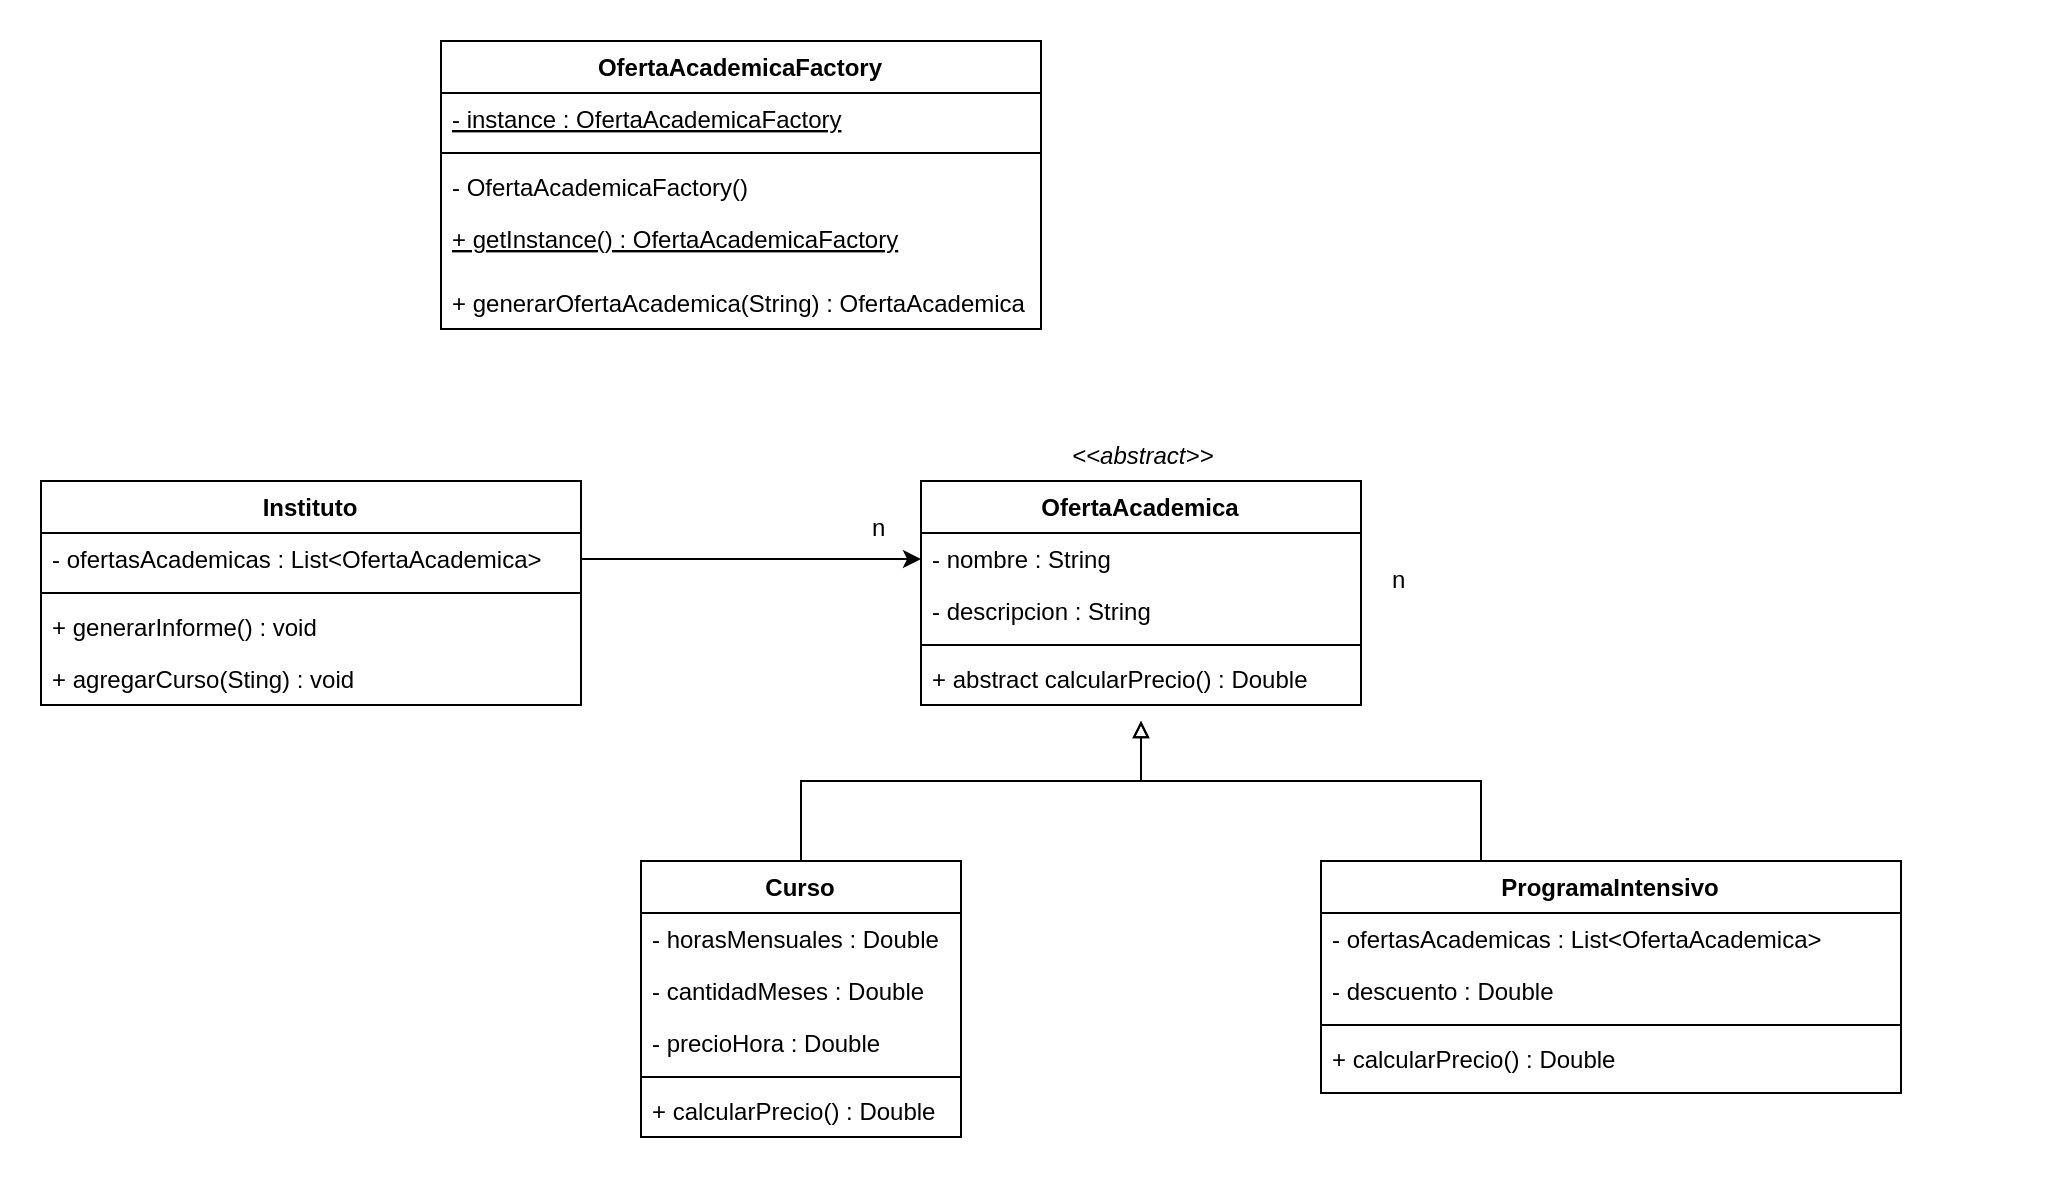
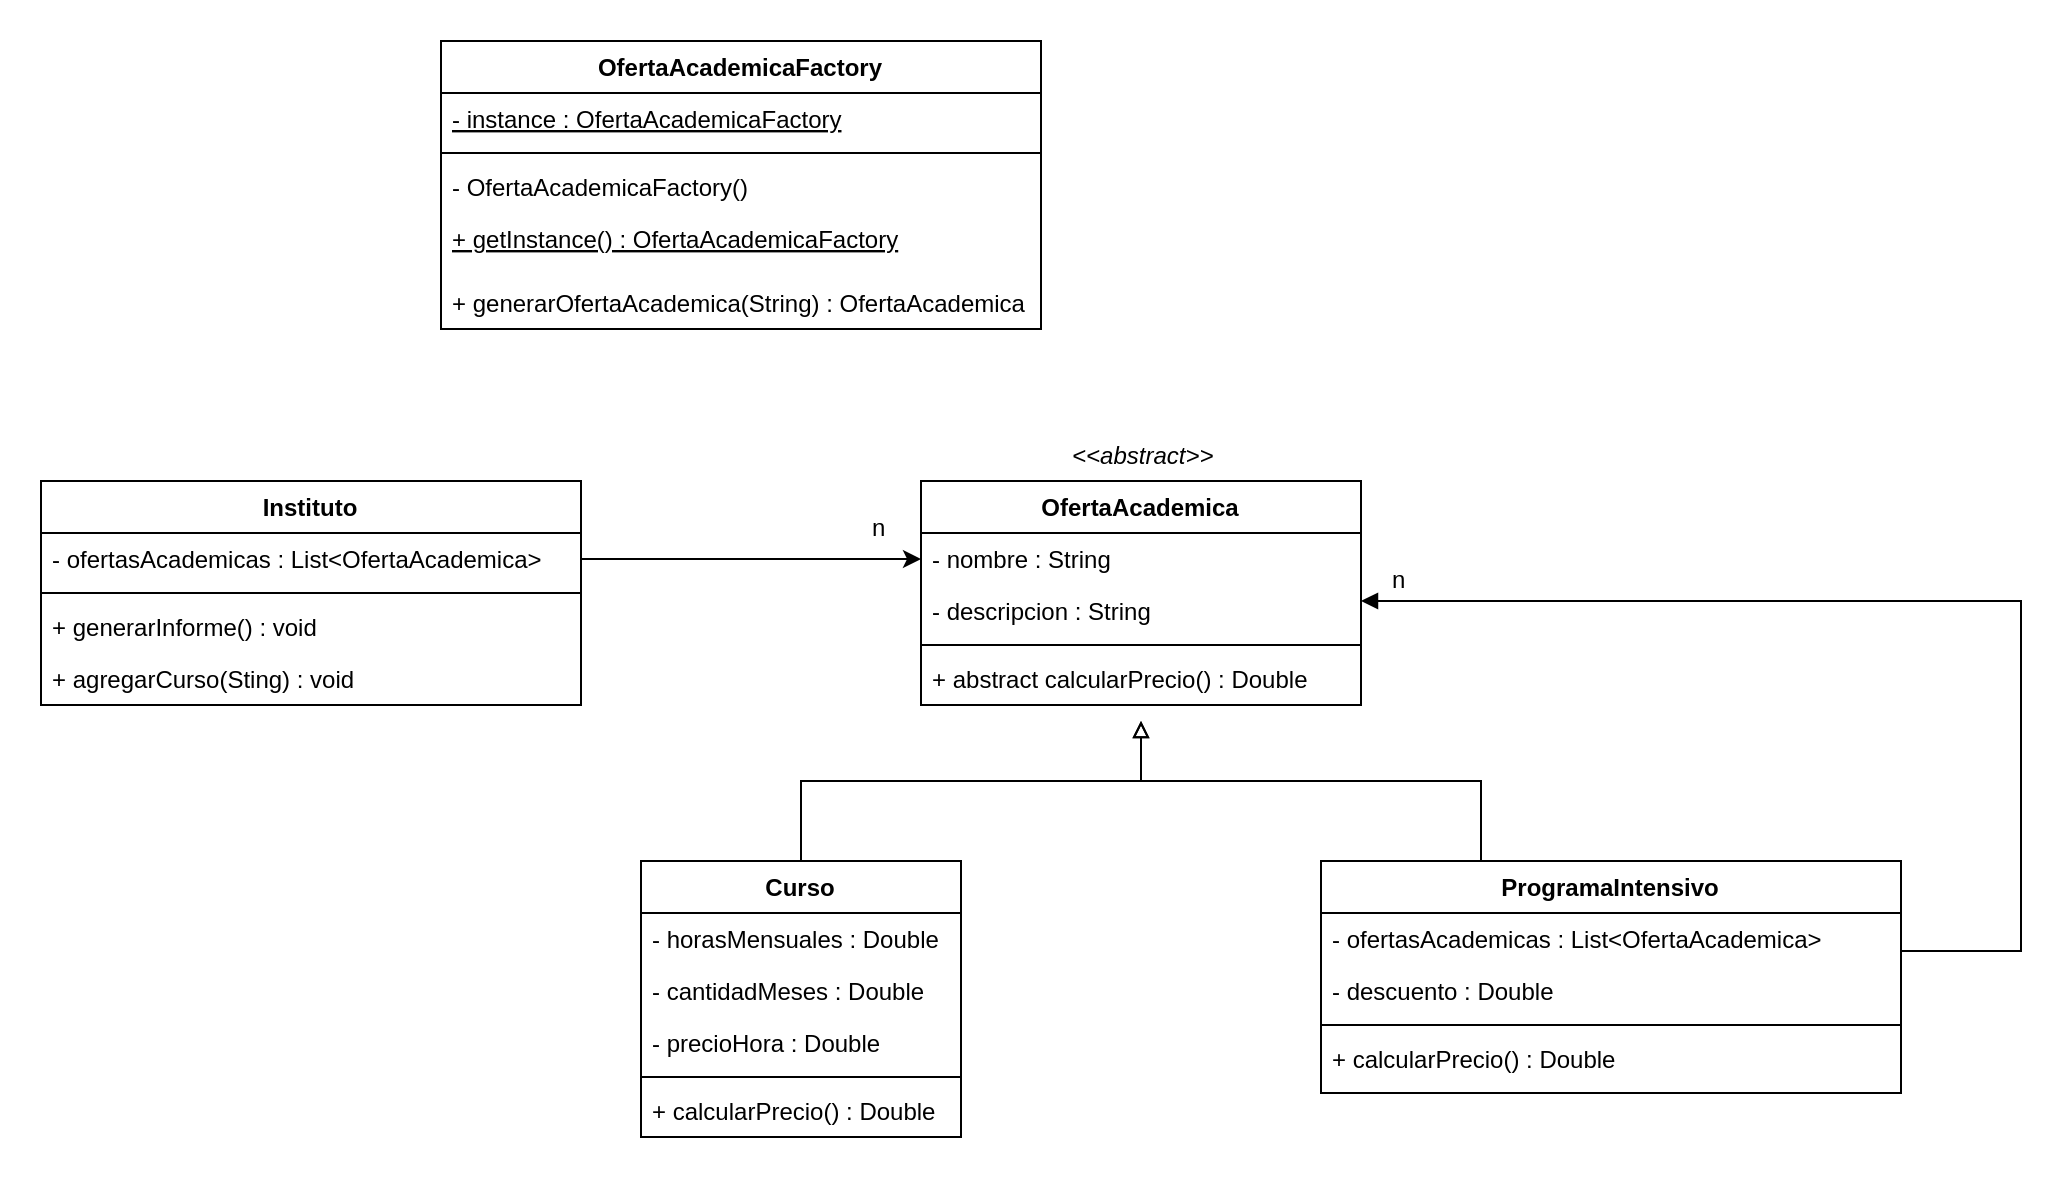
edge "ProgramaIntensivo" -> "- descripcion : String": added
